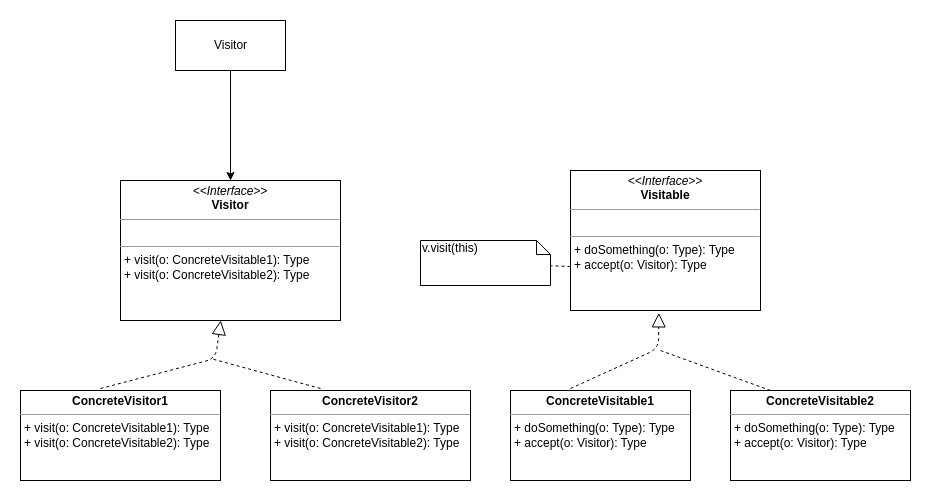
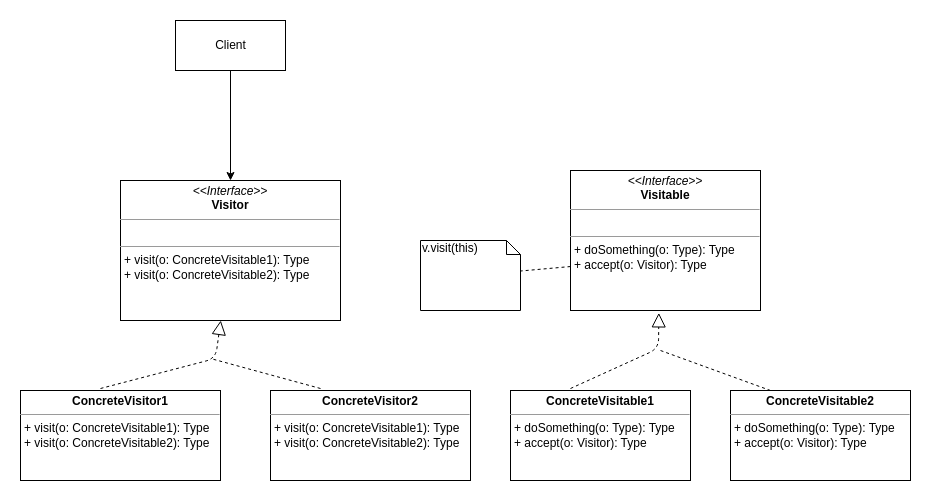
node "Visitor": label "Visitor" -> "Client"
node "v.visit(this)": size 130x45 -> 100x70
